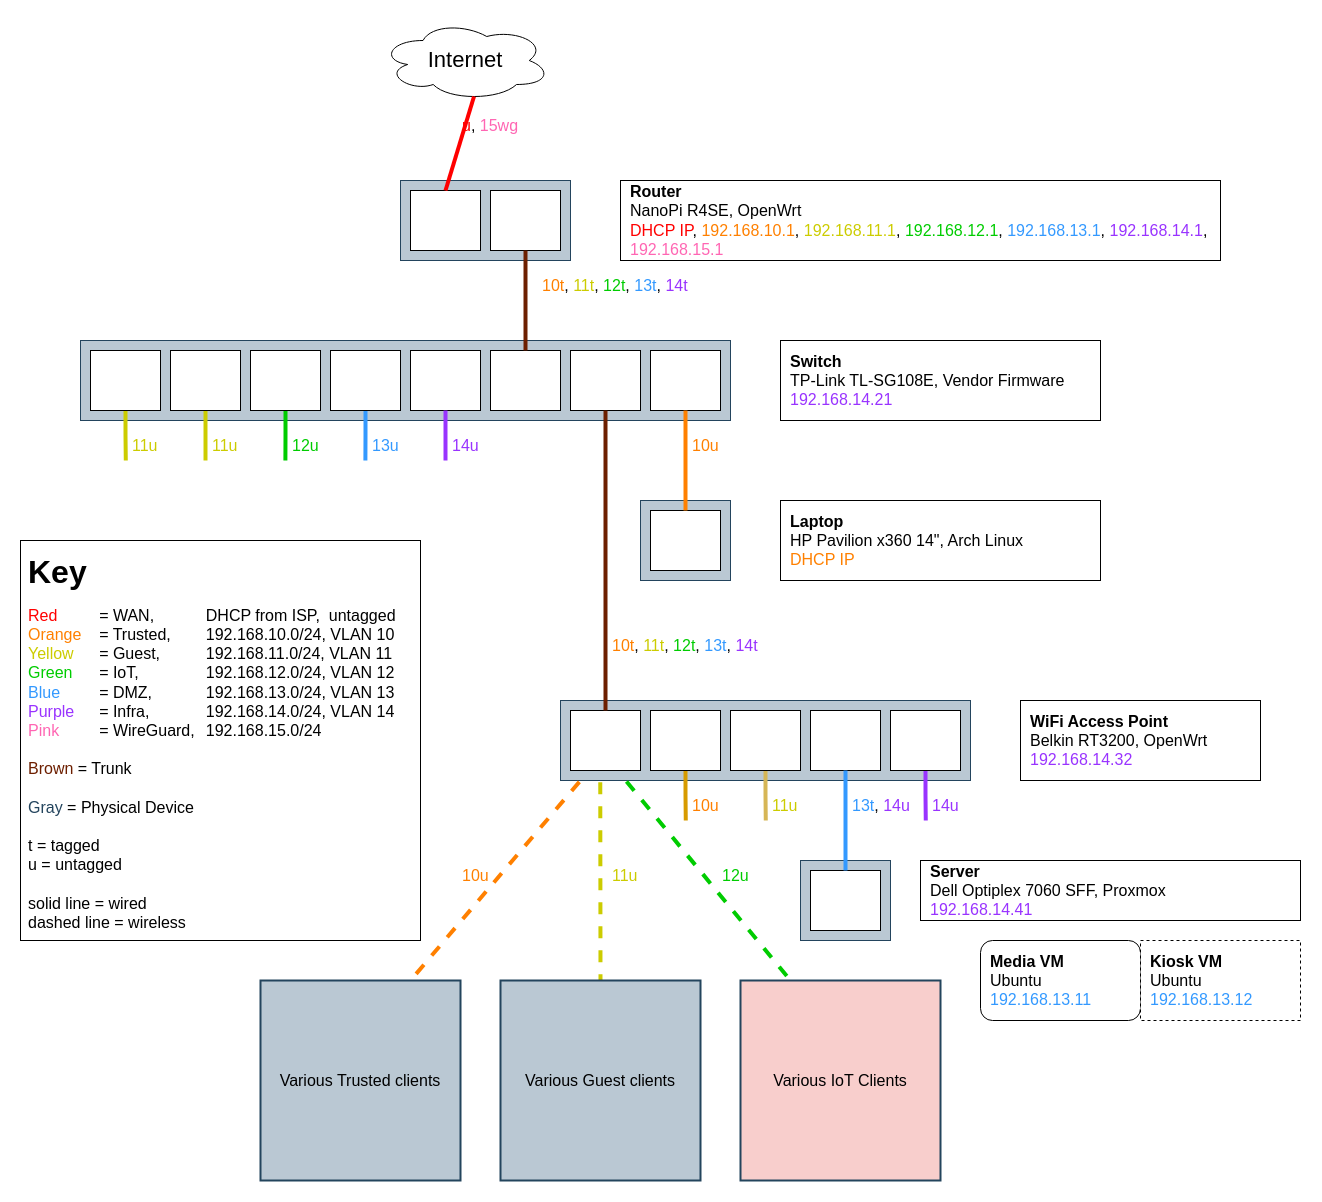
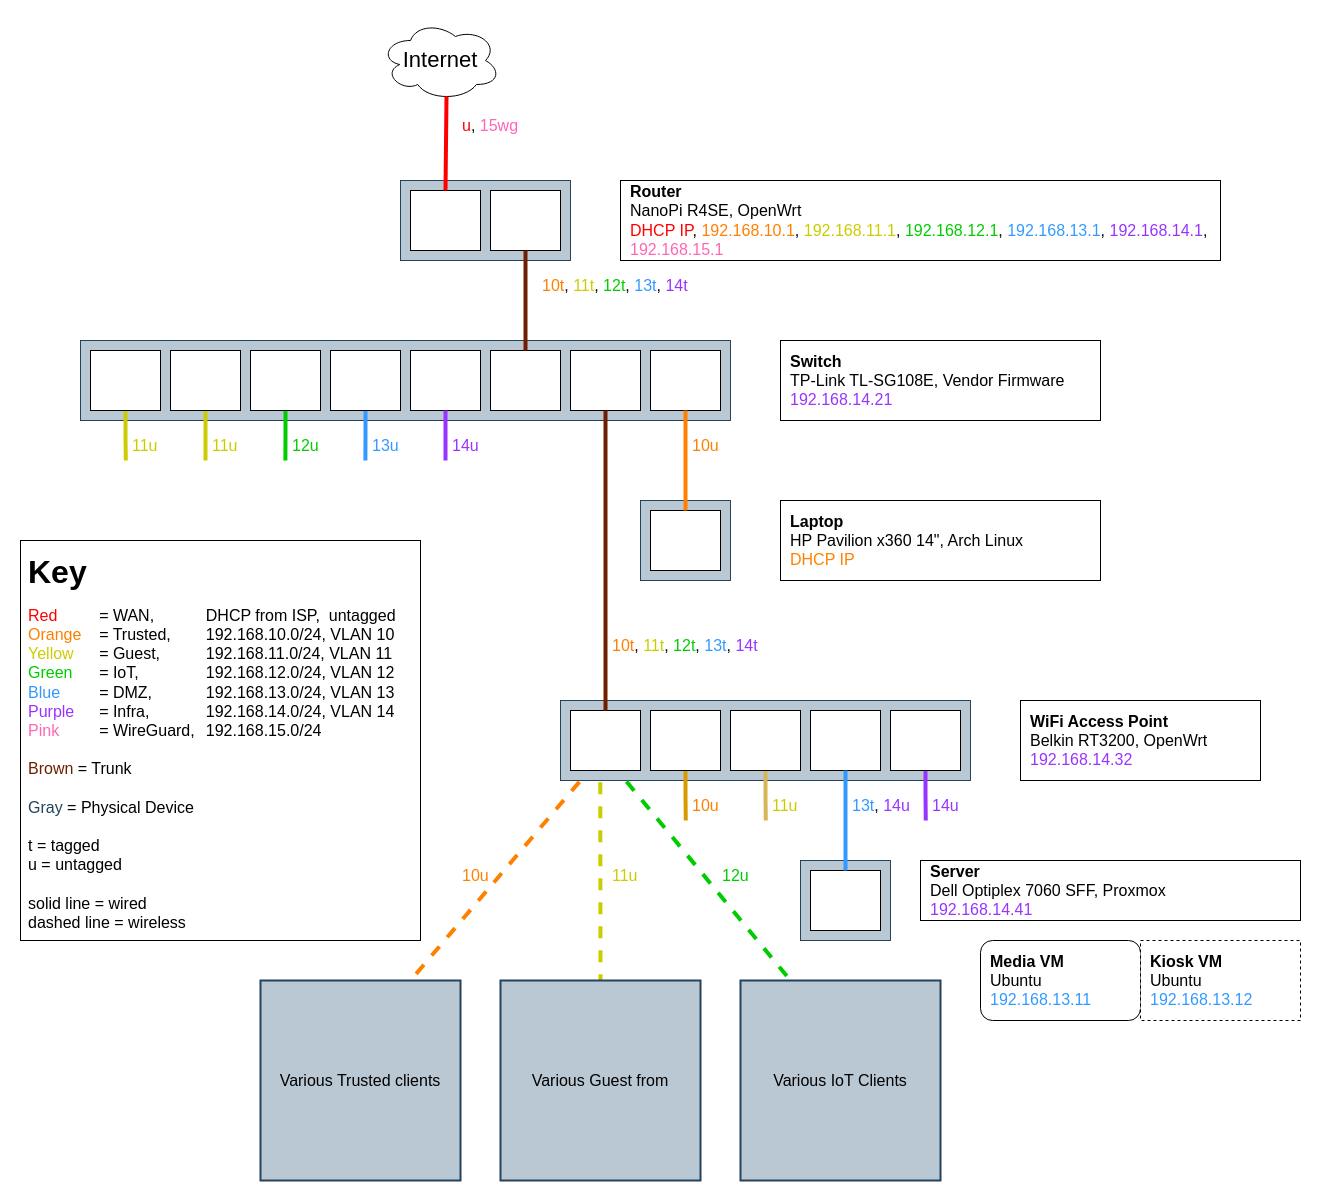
node "Internet": size 170x80 -> 120x80
node "Various Guest clients": label "Various Guest clients" -> "Various Guest from"
node "Various IoT Clients": fillcolor #f8cecc -> #bac8d3
